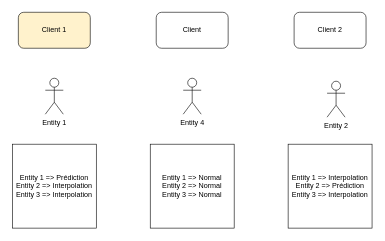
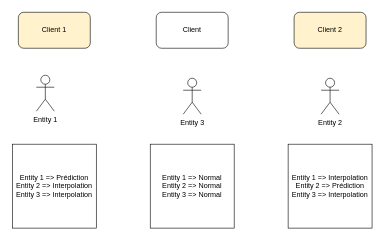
node "Client 2": fillcolor #ffffff -> #fff2cc
node "Entity 1": moved (54, 96) -> (45, 93)
node "Entity 2": moved (336, 99) -> (330, 96)
node "Entity 4": label "Entity 4" -> "Entity 3"
